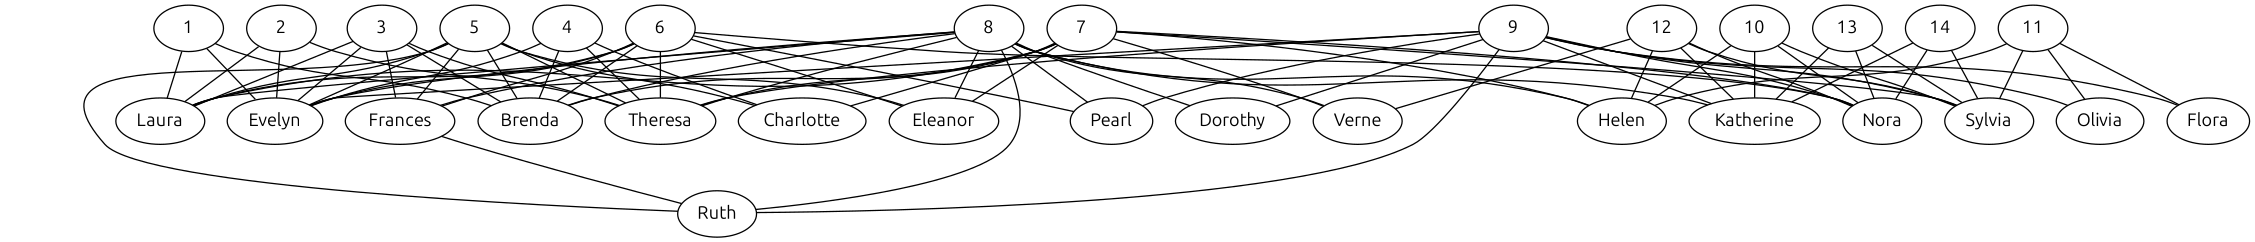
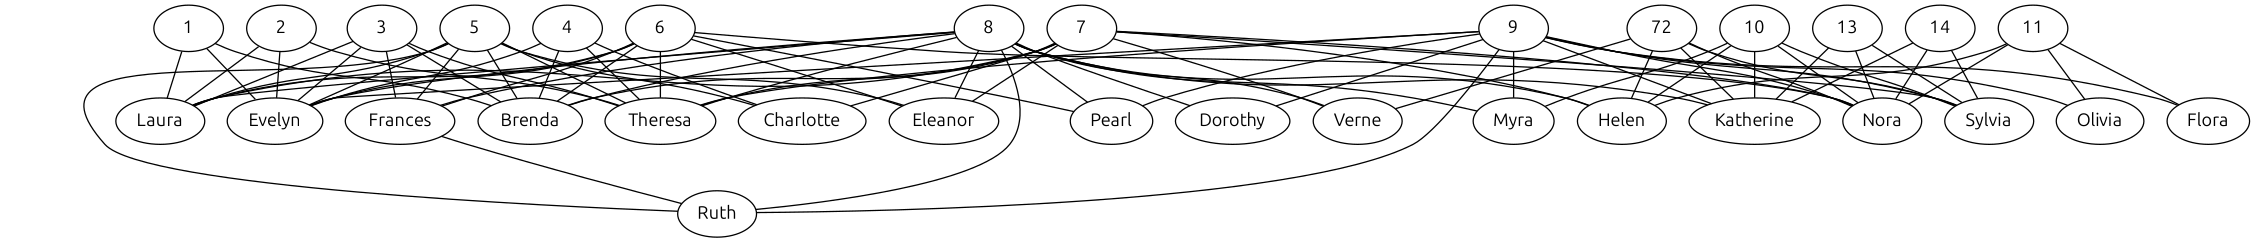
node "12": label "12" -> "72"
edge "11" -- "Sylvia": now "11" -- "Nora"
node "Myra": added
